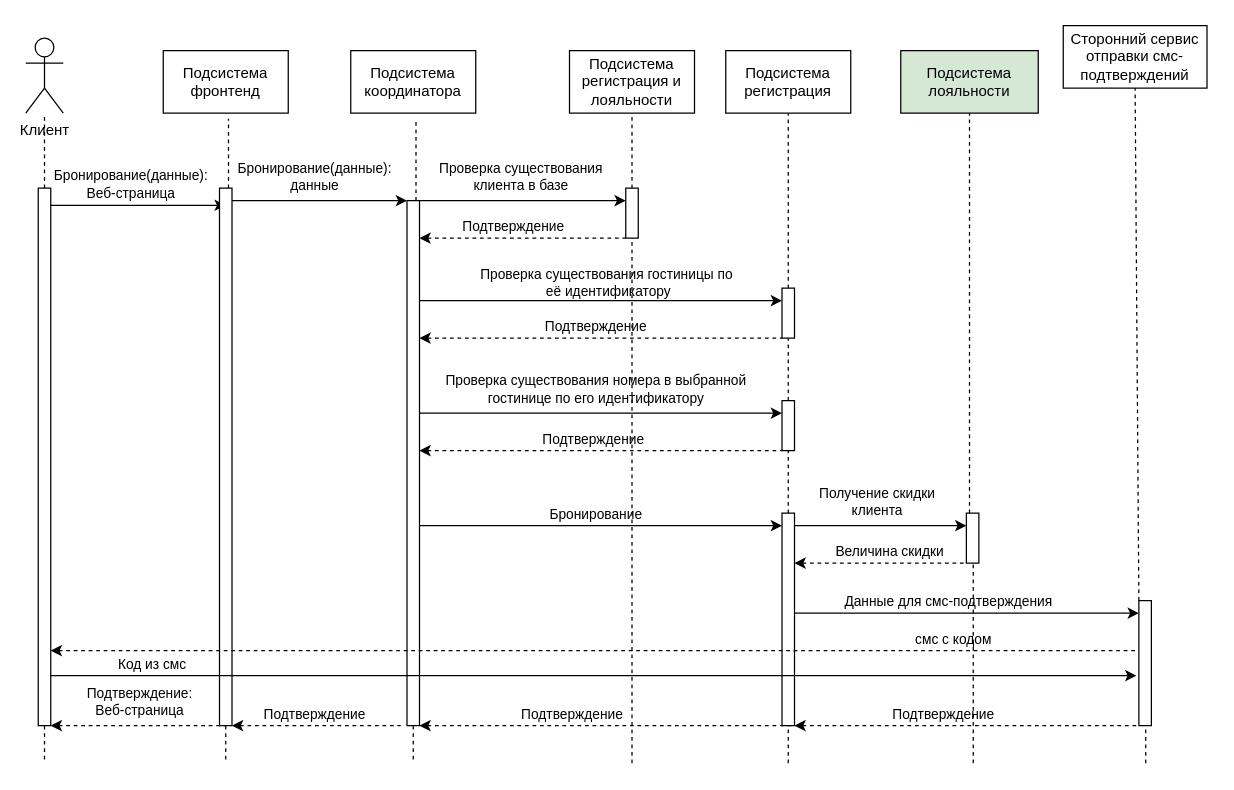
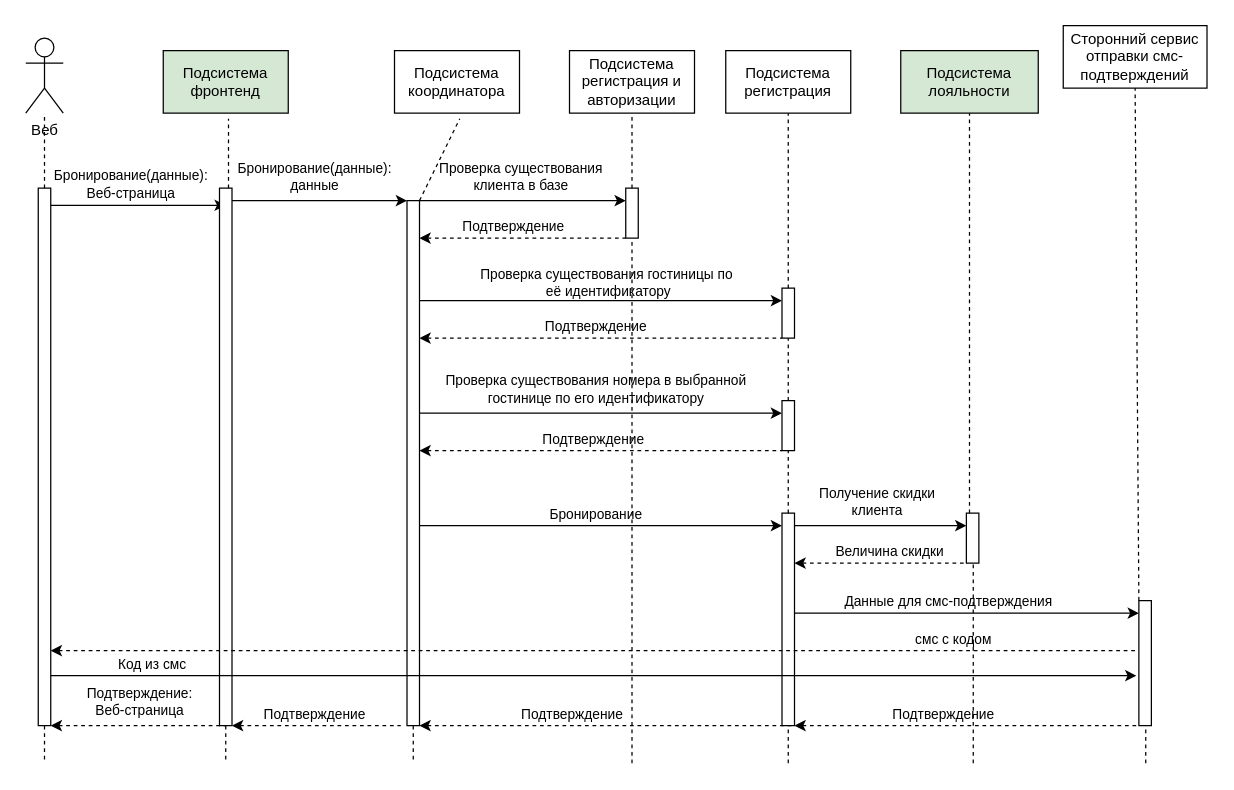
node "Подсистема фронтенд": fillcolor #ffffff -> #d5e8d4
node "Подсистема координатора": moved (413, 82) -> (457, 82)
node "Подсистема регистрация и лояльности": label "Подсистема регистрация и лояльности" -> "Подсистема регистрация и авторизации"
node "Клиент": label "Клиент" -> "Веб"
